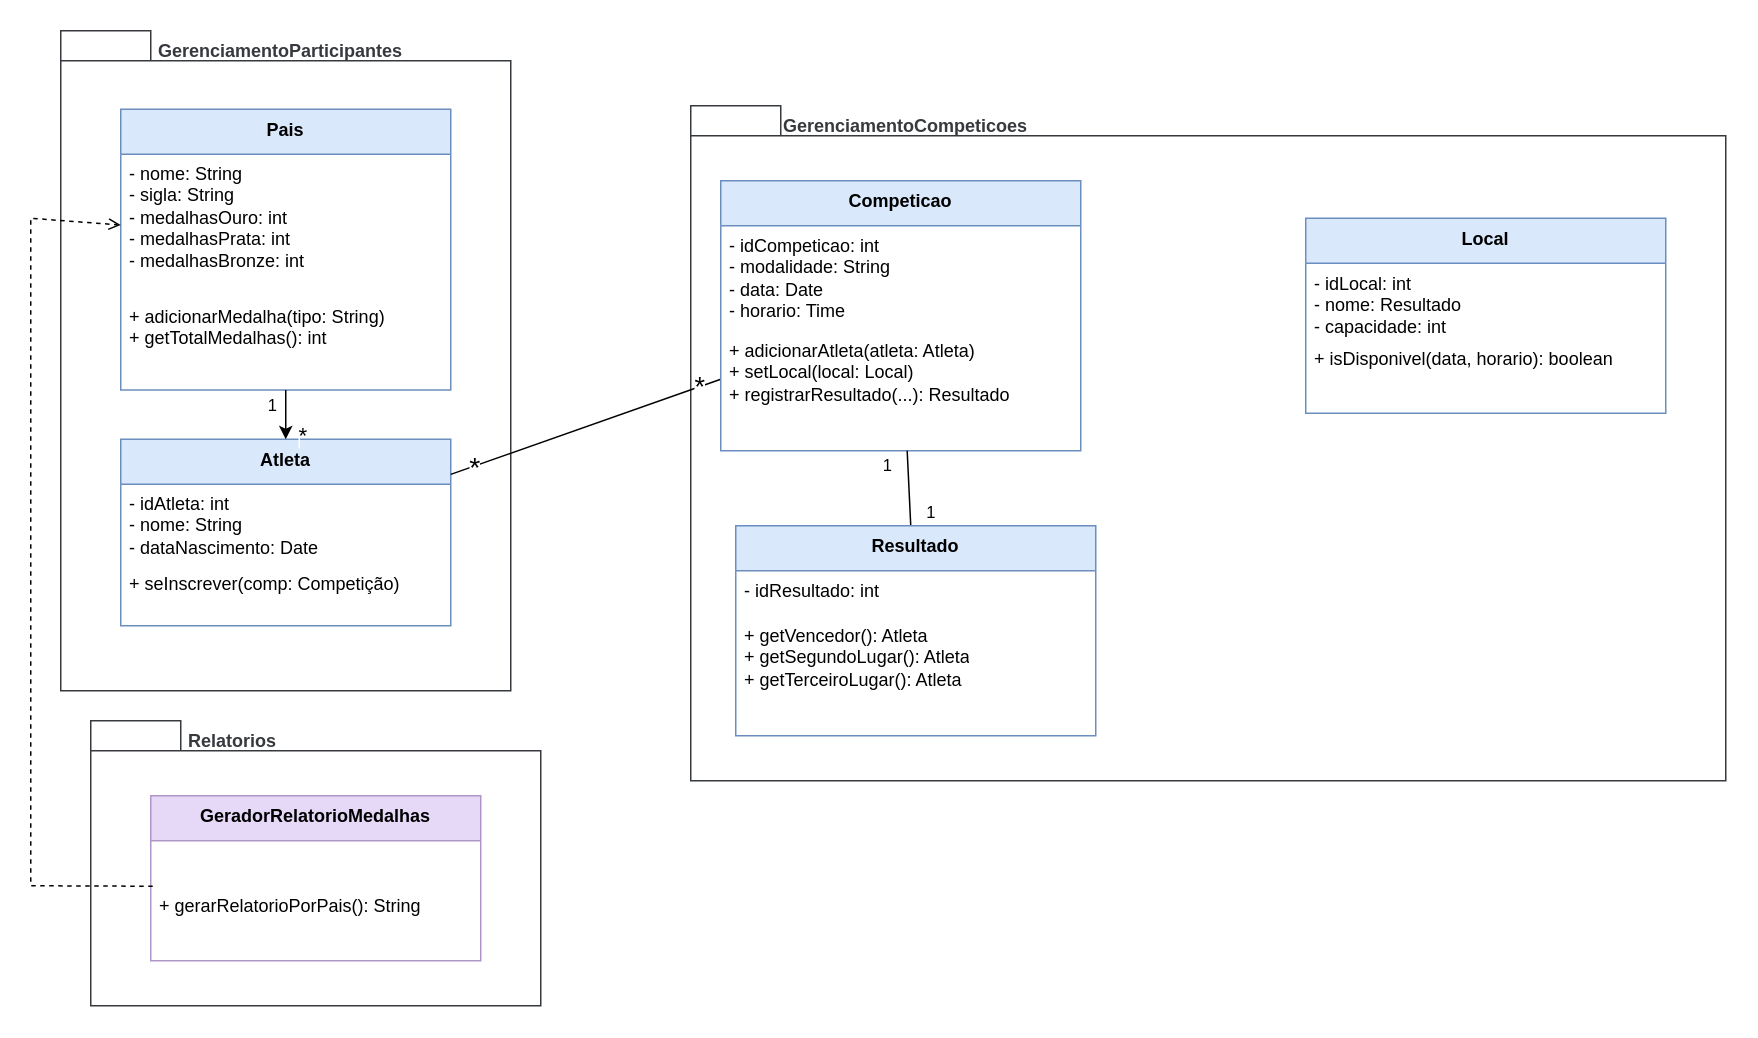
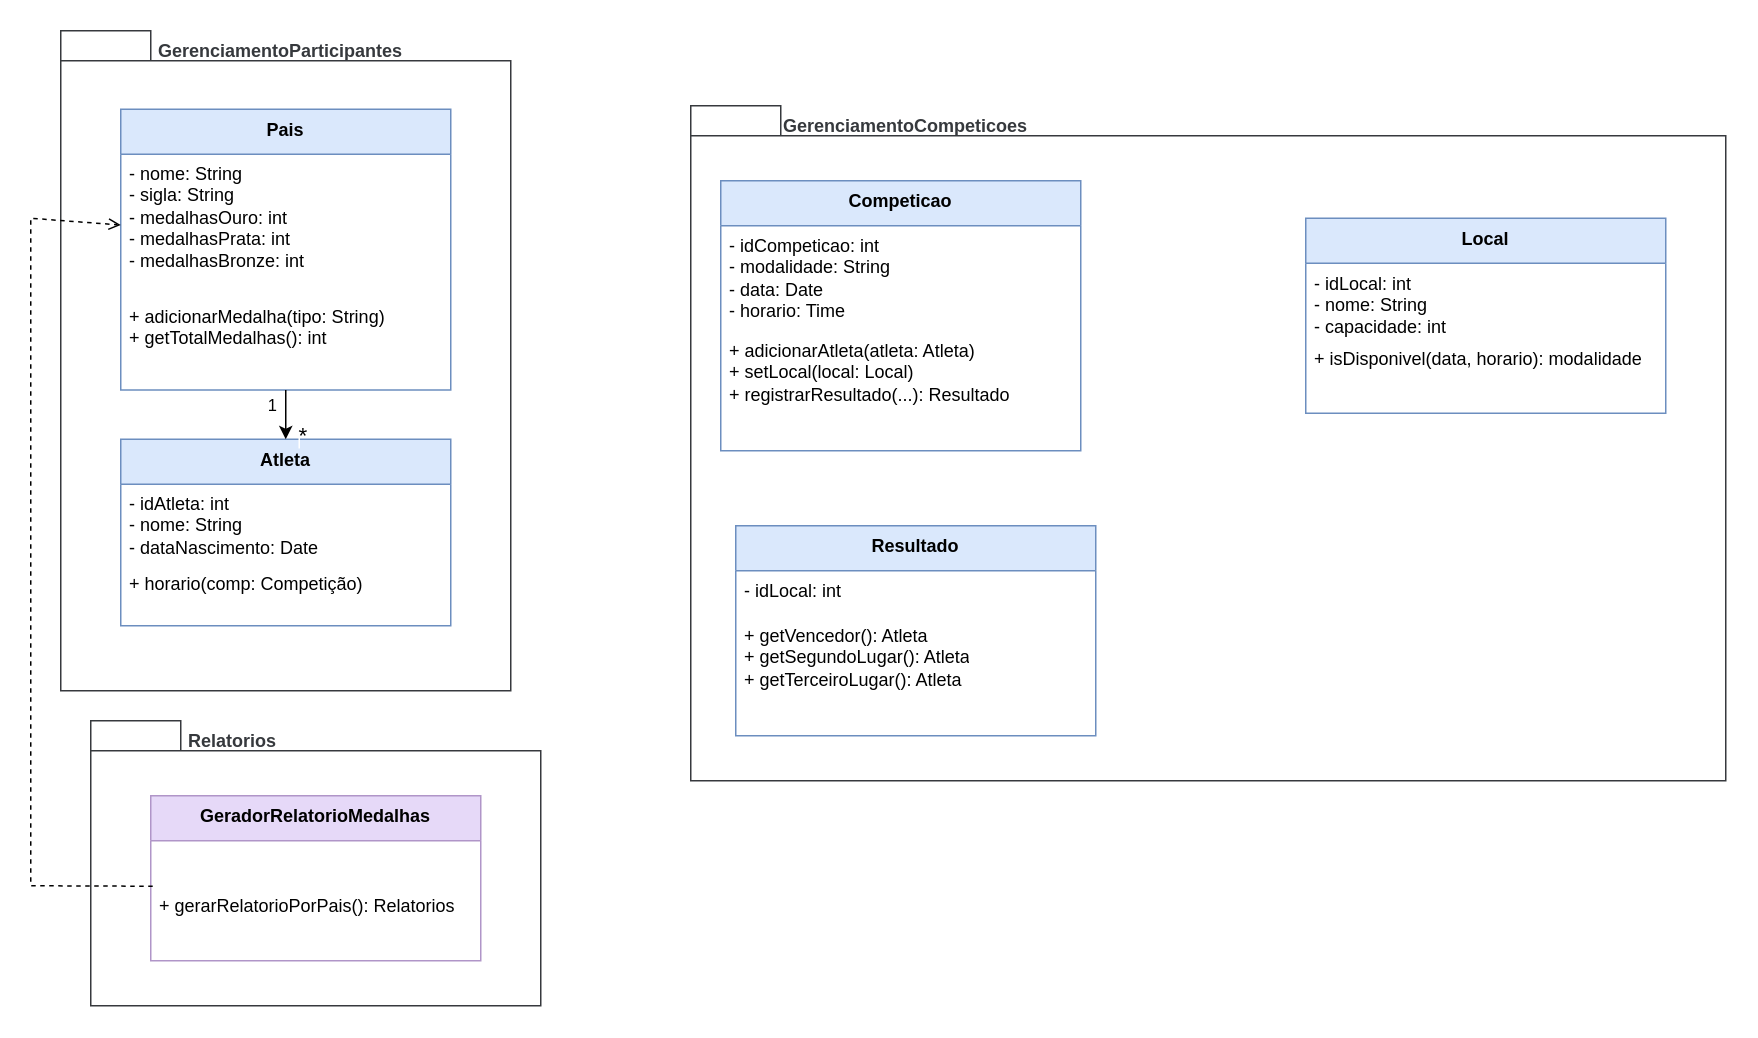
node "- idLocal: int - nome: Resultado - capacidade: int": label "- idLocal: int - nome: Resultado - capacidade: int" -> "- idLocal: int - nome: String - capacidade: int"
node "+ isDisponivel(data, horario): boolean": label "+ isDisponivel(data, horario): boolean" -> "+ isDisponivel(data, horario): modalidade"
edge "Competicao" -- "Atleta": removed, labels "*", "*"
edge "Competicao" -- "Resultado": removed, labels "1", "1"
node "+ seInscrever(comp: Competição)": label "+ seInscrever(comp: Competição)" -> "+ horario(comp: Competição)"
node "- idResultado: int": label "- idResultado: int" -> "- idLocal: int"
node "+ gerarRelatorioPorPais(): String": label "+ gerarRelatorioPorPais(): String" -> "+ gerarRelatorioPorPais(): Relatorios"
